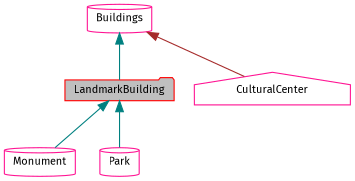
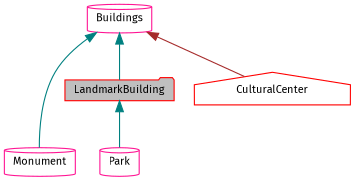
node "CulturalCenter": color deeppink -> red
edge "Monument" -> "LandmarkBuilding": now "Monument" -> "Buildings"
